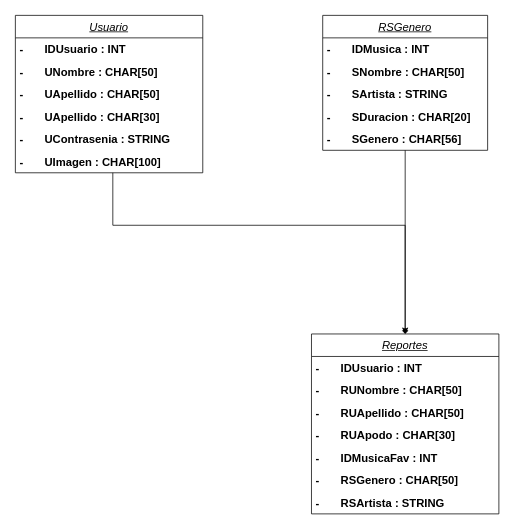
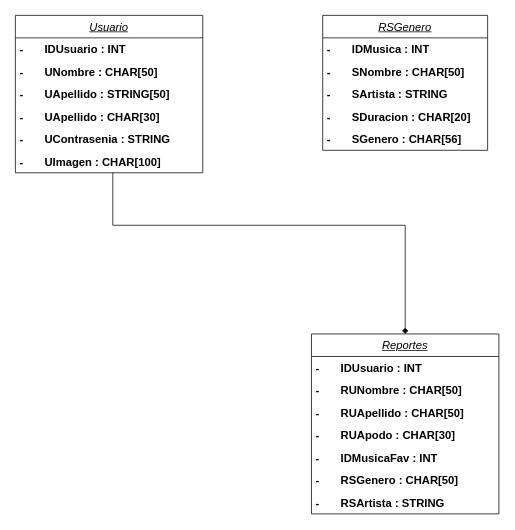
node "- UApellido : CHAR[50]": label "- UApellido : CHAR[50]" -> "- UApellido : STRING[50]"
edge "RSGenero" -> "Reportes": removed
